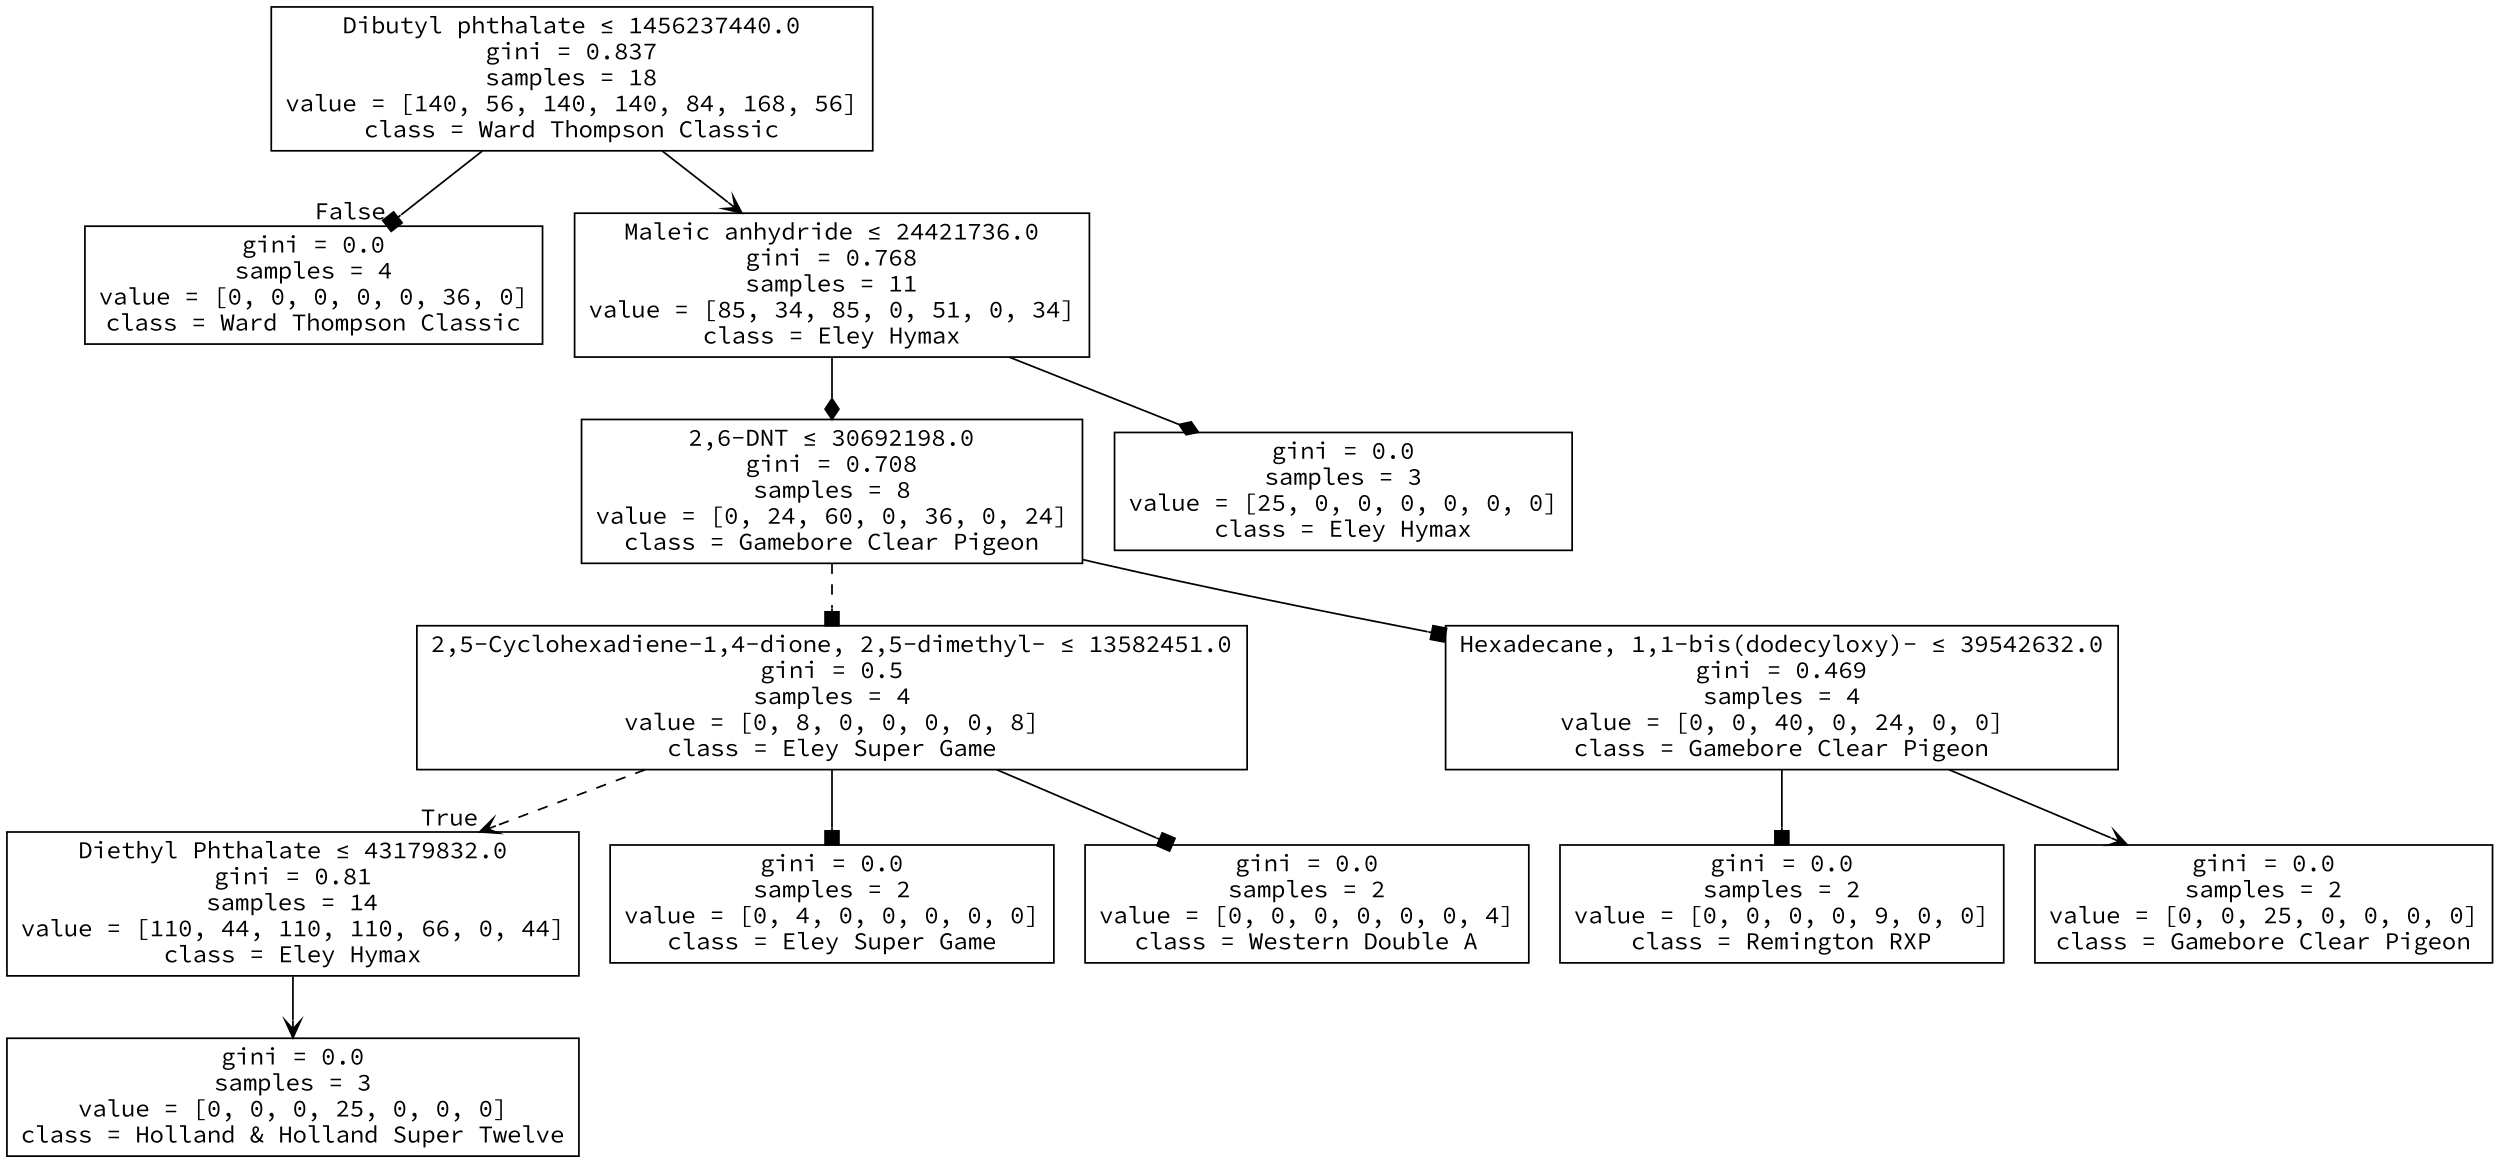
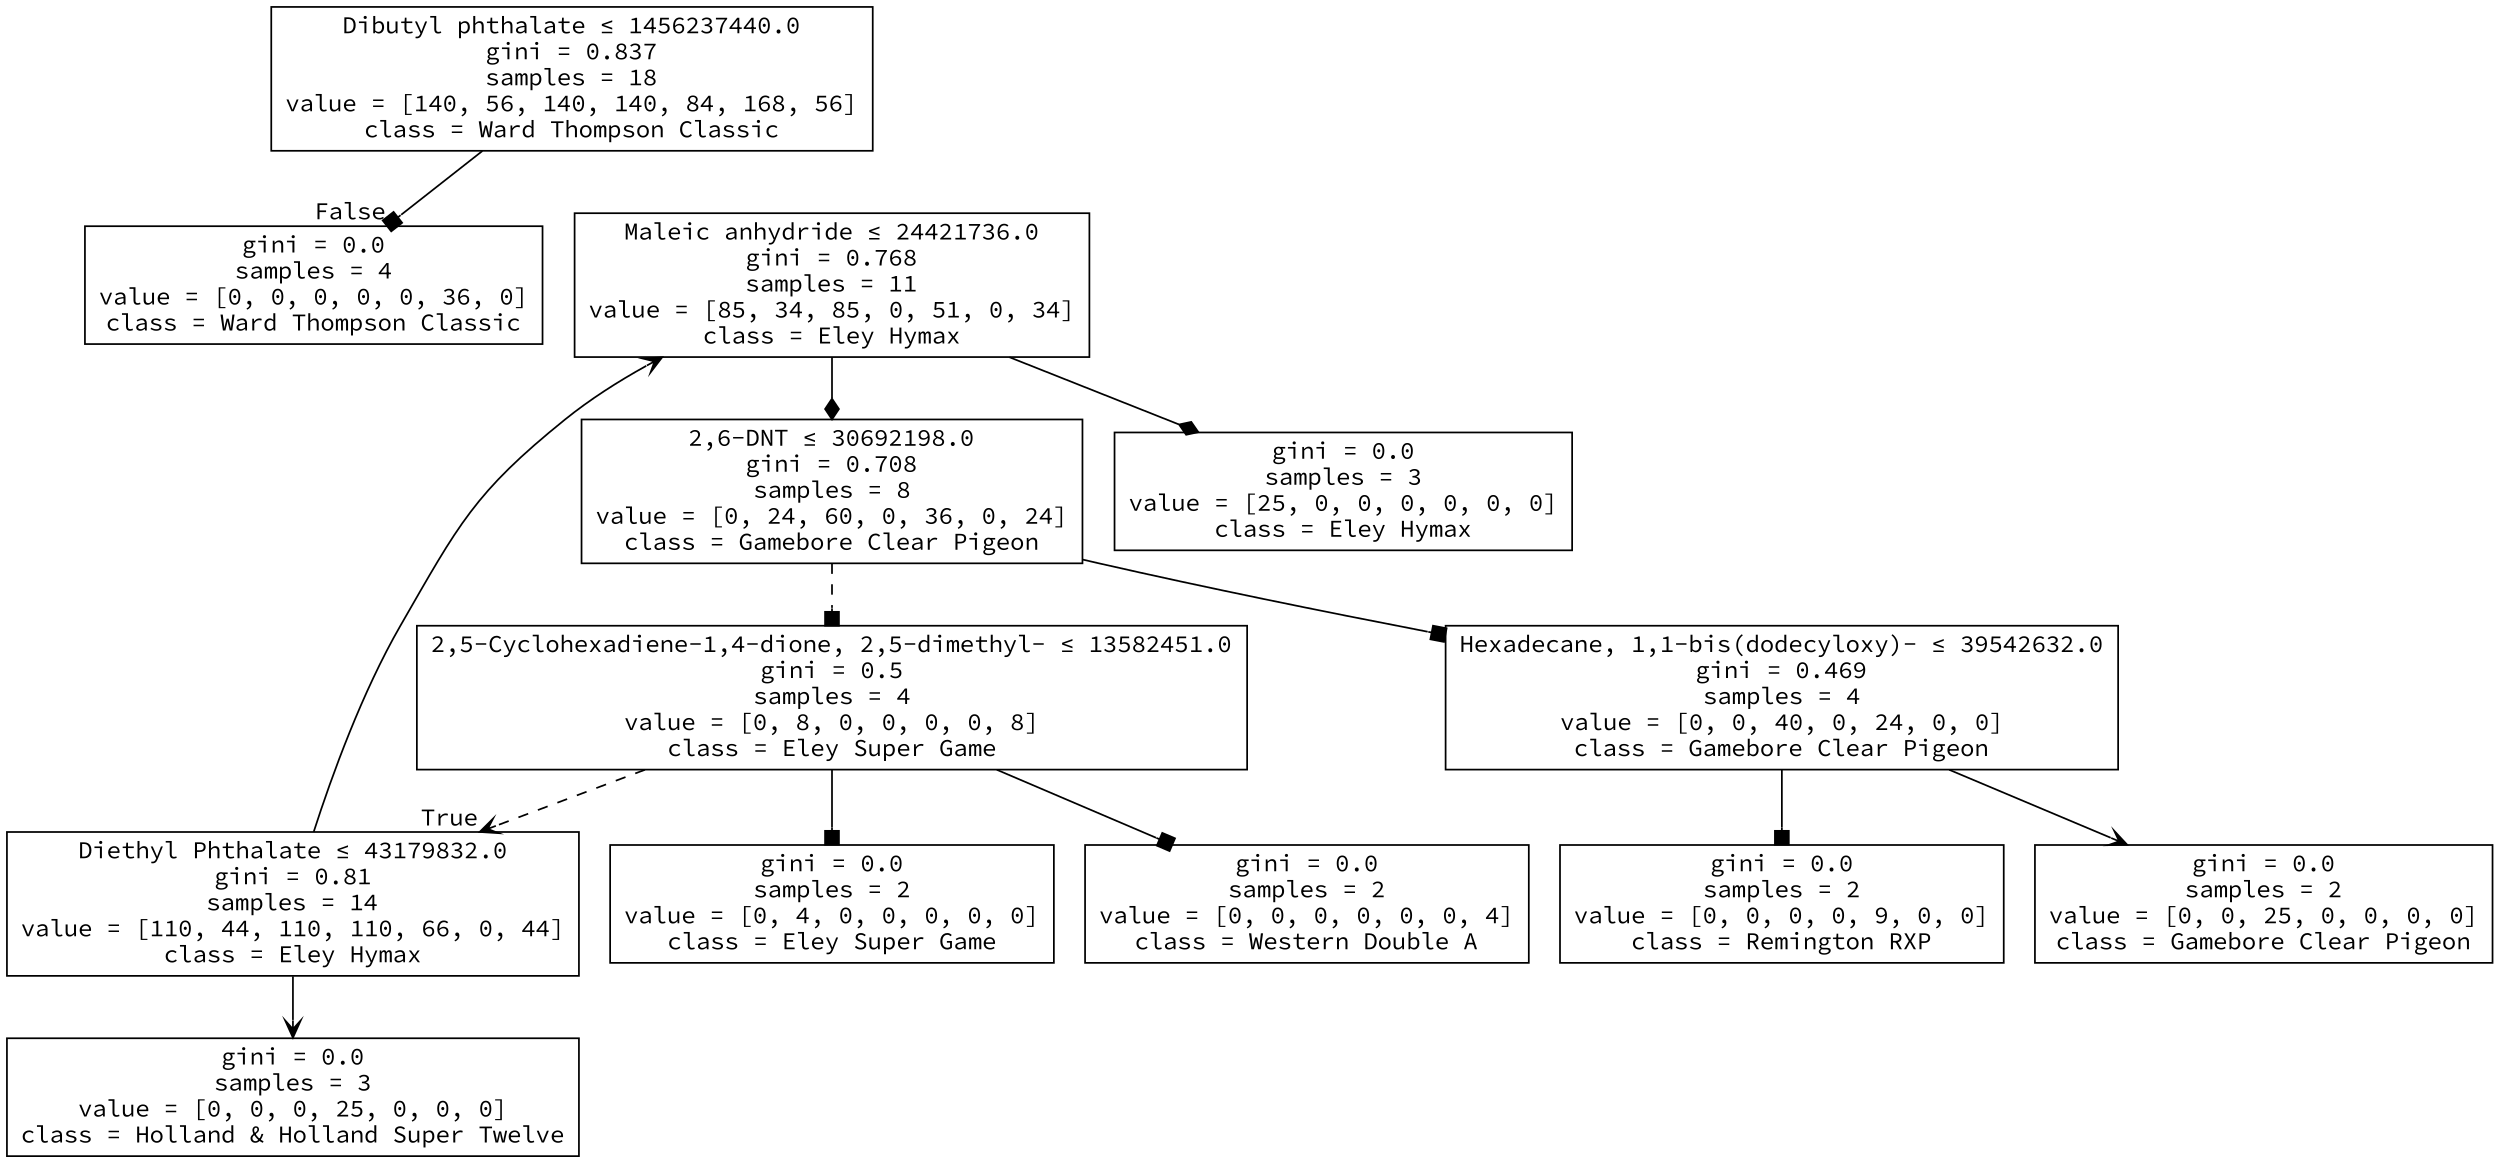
edge "Dibutyl phthalate ≤ 1456237440.0" -> "Maleic anhydride ≤ 24421736.0": now "Diethyl Phthalate ≤ 43179832.0" -> "Maleic anhydride ≤ 24421736.0"
